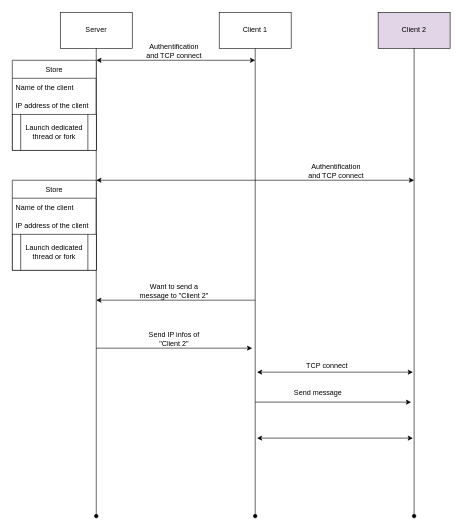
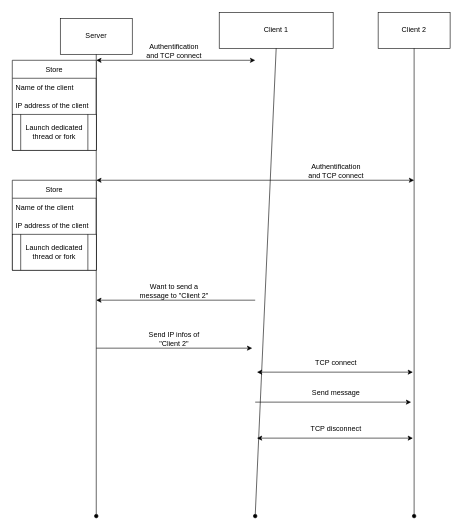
node "Server": moved (96, 30) -> (96, 36)
node "Client 1": size 72x36 -> 114x36
node "Client 2": fillcolor #e1d5e7 -> #ffffff
node "TCP connect": moved (327, 366) -> (336, 363)
node "Send message": moved (318, 393) -> (336, 393)
node "TCP disconnect": added
